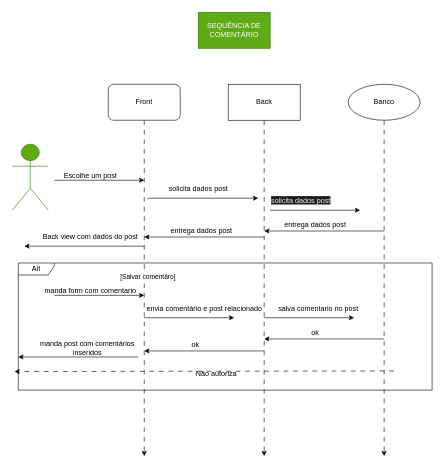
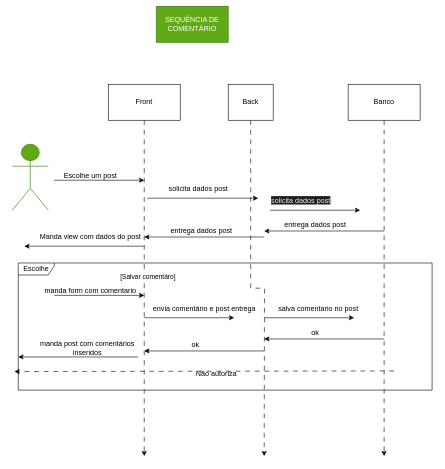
node "SEQUÊNCIA DE COMENTÁRIO": moved (234, 30) -> (192, 24)
node "Front": shape rounded rectangle -> rectangle
node "Back": size 72x36 -> 45x36
node "Banco": shape ellipse -> rectangle
node "Back view com dados do post": label "Back view com dados do post" -> "Manda view com dados do post"
node "Alt": label "Alt" -> "Escolhe"
node "envia comentário e post relacionado": label "envia comentário e post relacionado" -> "envia comentário e post entrega"
